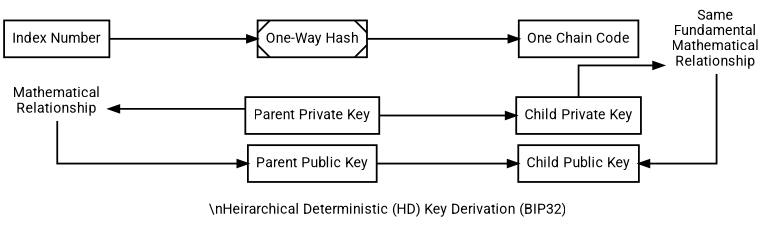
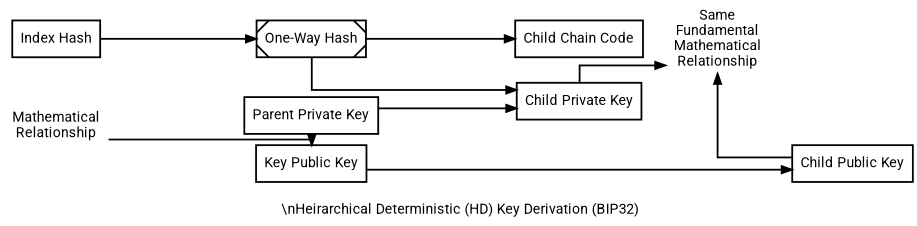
node "Index Number": label "Index Number" -> "Index Hash"
node "One Chain Code": label "One Chain Code" -> "Child Chain Code"
edge "One-Way Hash" -> "Child Private Key": added
edge "Parent Private Key" -> "Mathematical Relationship": removed
edge "Same Fundamental Mathematical Relationship" -> "Child Public Key": reversed
node "Parent Public Key": label "Parent Public Key" -> "Key Public Key"
